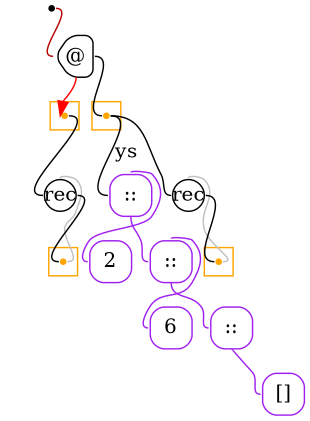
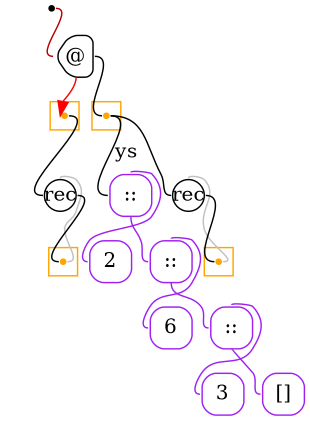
node "3": added
